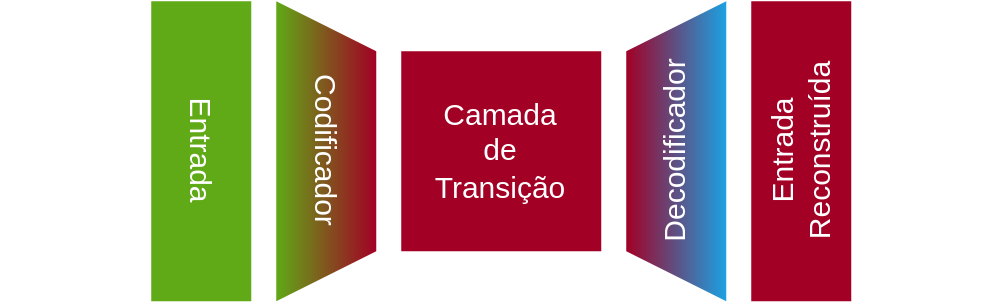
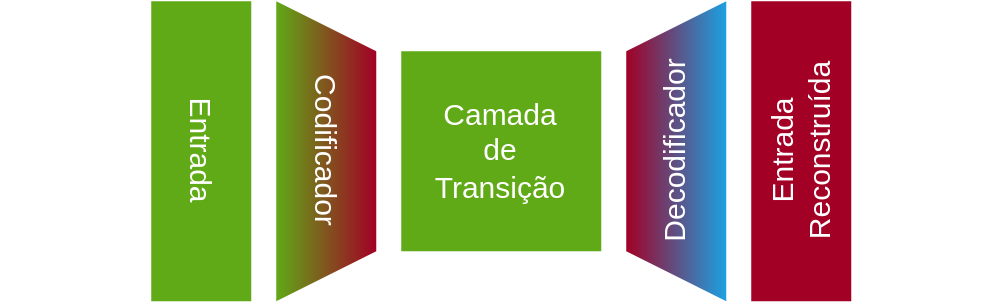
node "Camada de Transição": fillcolor #a20025 -> #60a917
